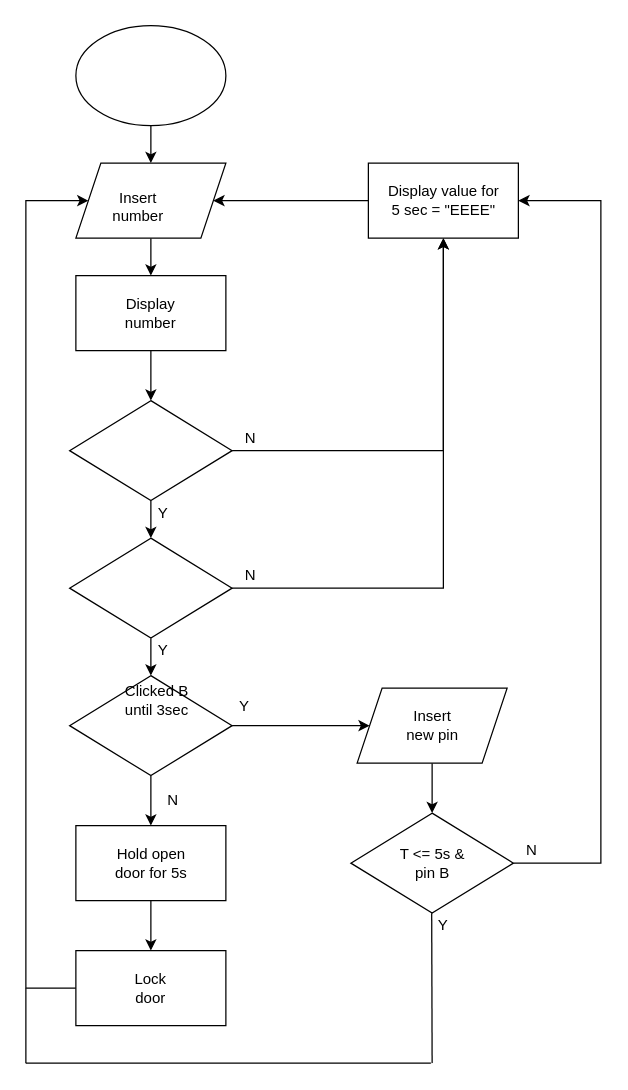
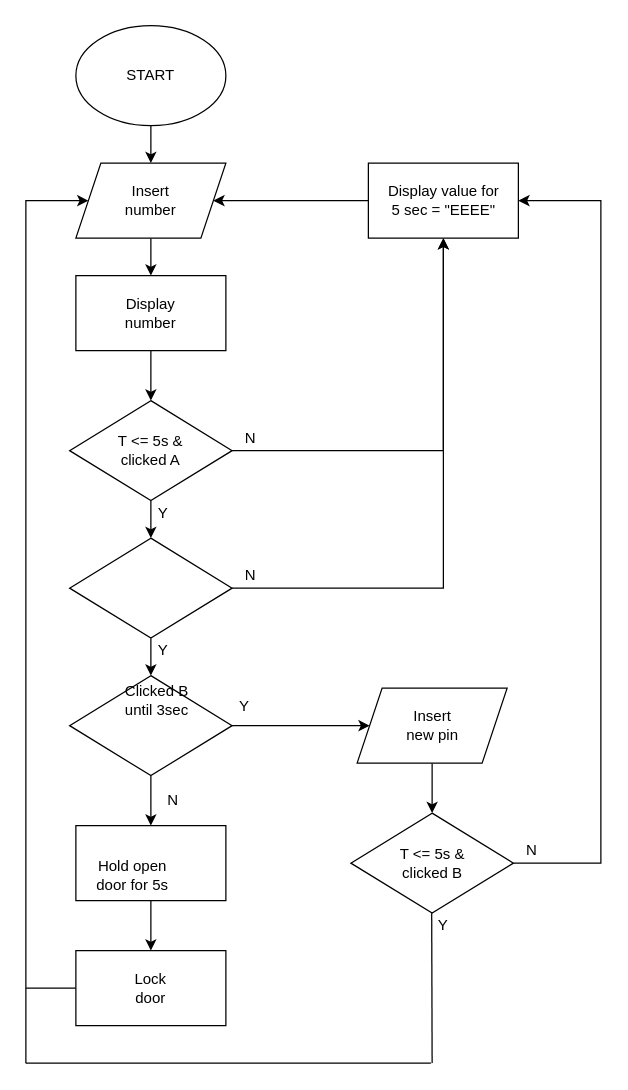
node "START": added
node "Insert number": moved (138, 207) -> (151, 201)
node "T <= 5s & clicked A": added
node "Hold open door for 5s": moved (151, 863) -> (132, 876)
node "T <= 5s & pin B": label "T <= 5s & pin B" -> "T <= 5s & clicked B"
